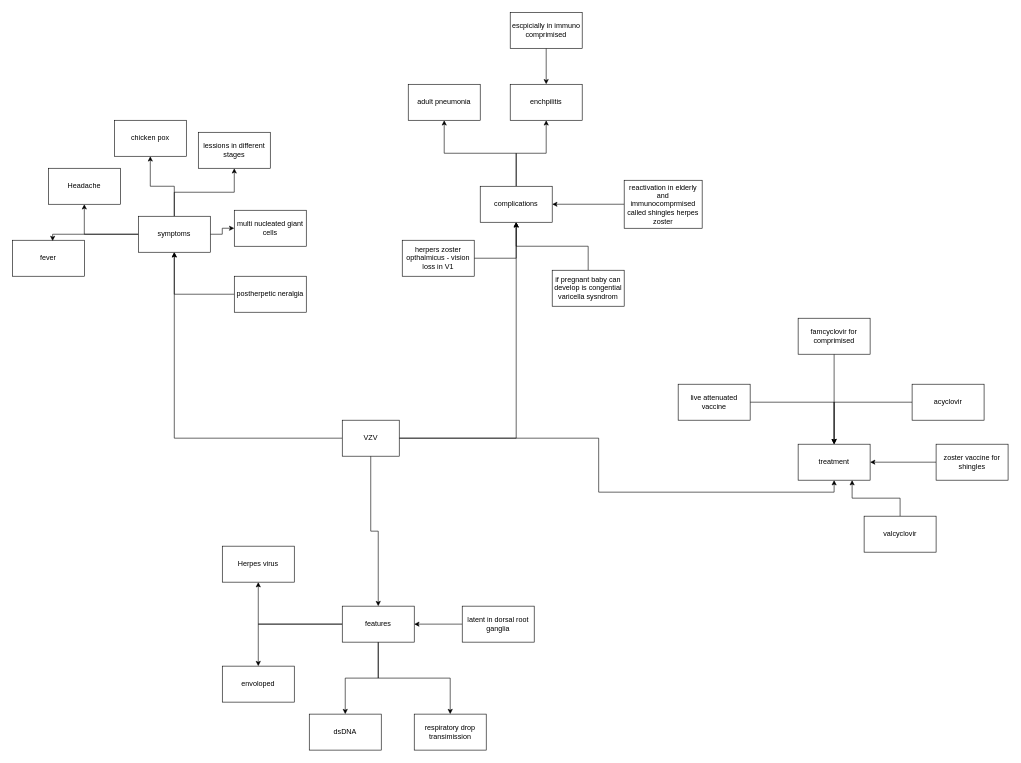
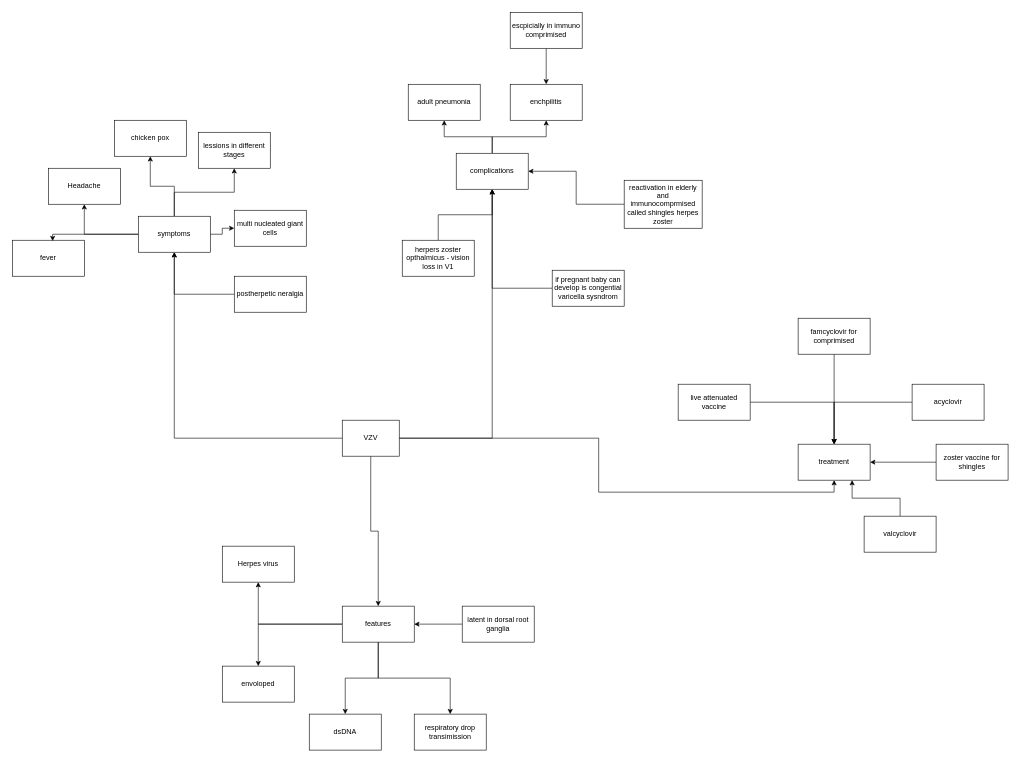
node "complications": moved (516, 204) -> (492, 171)
